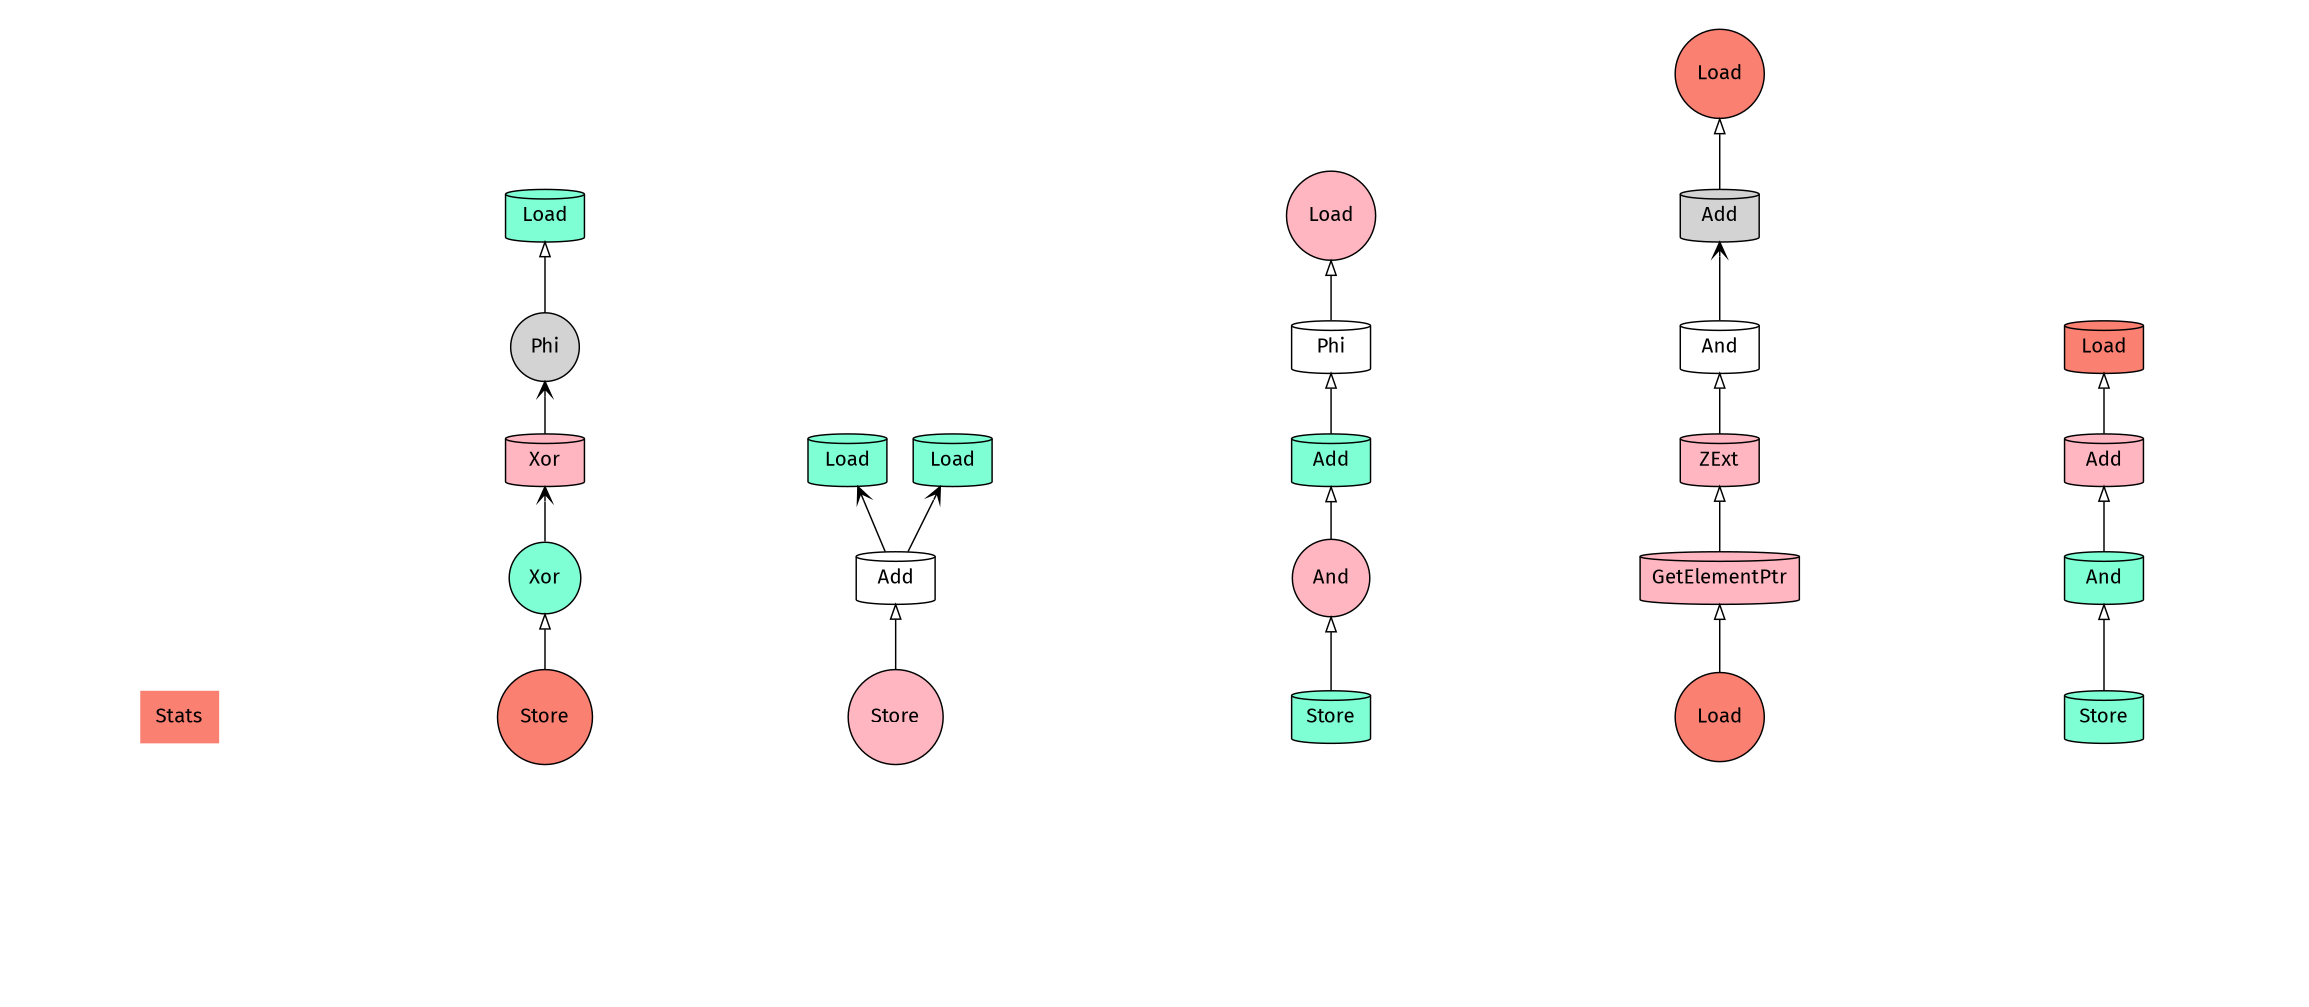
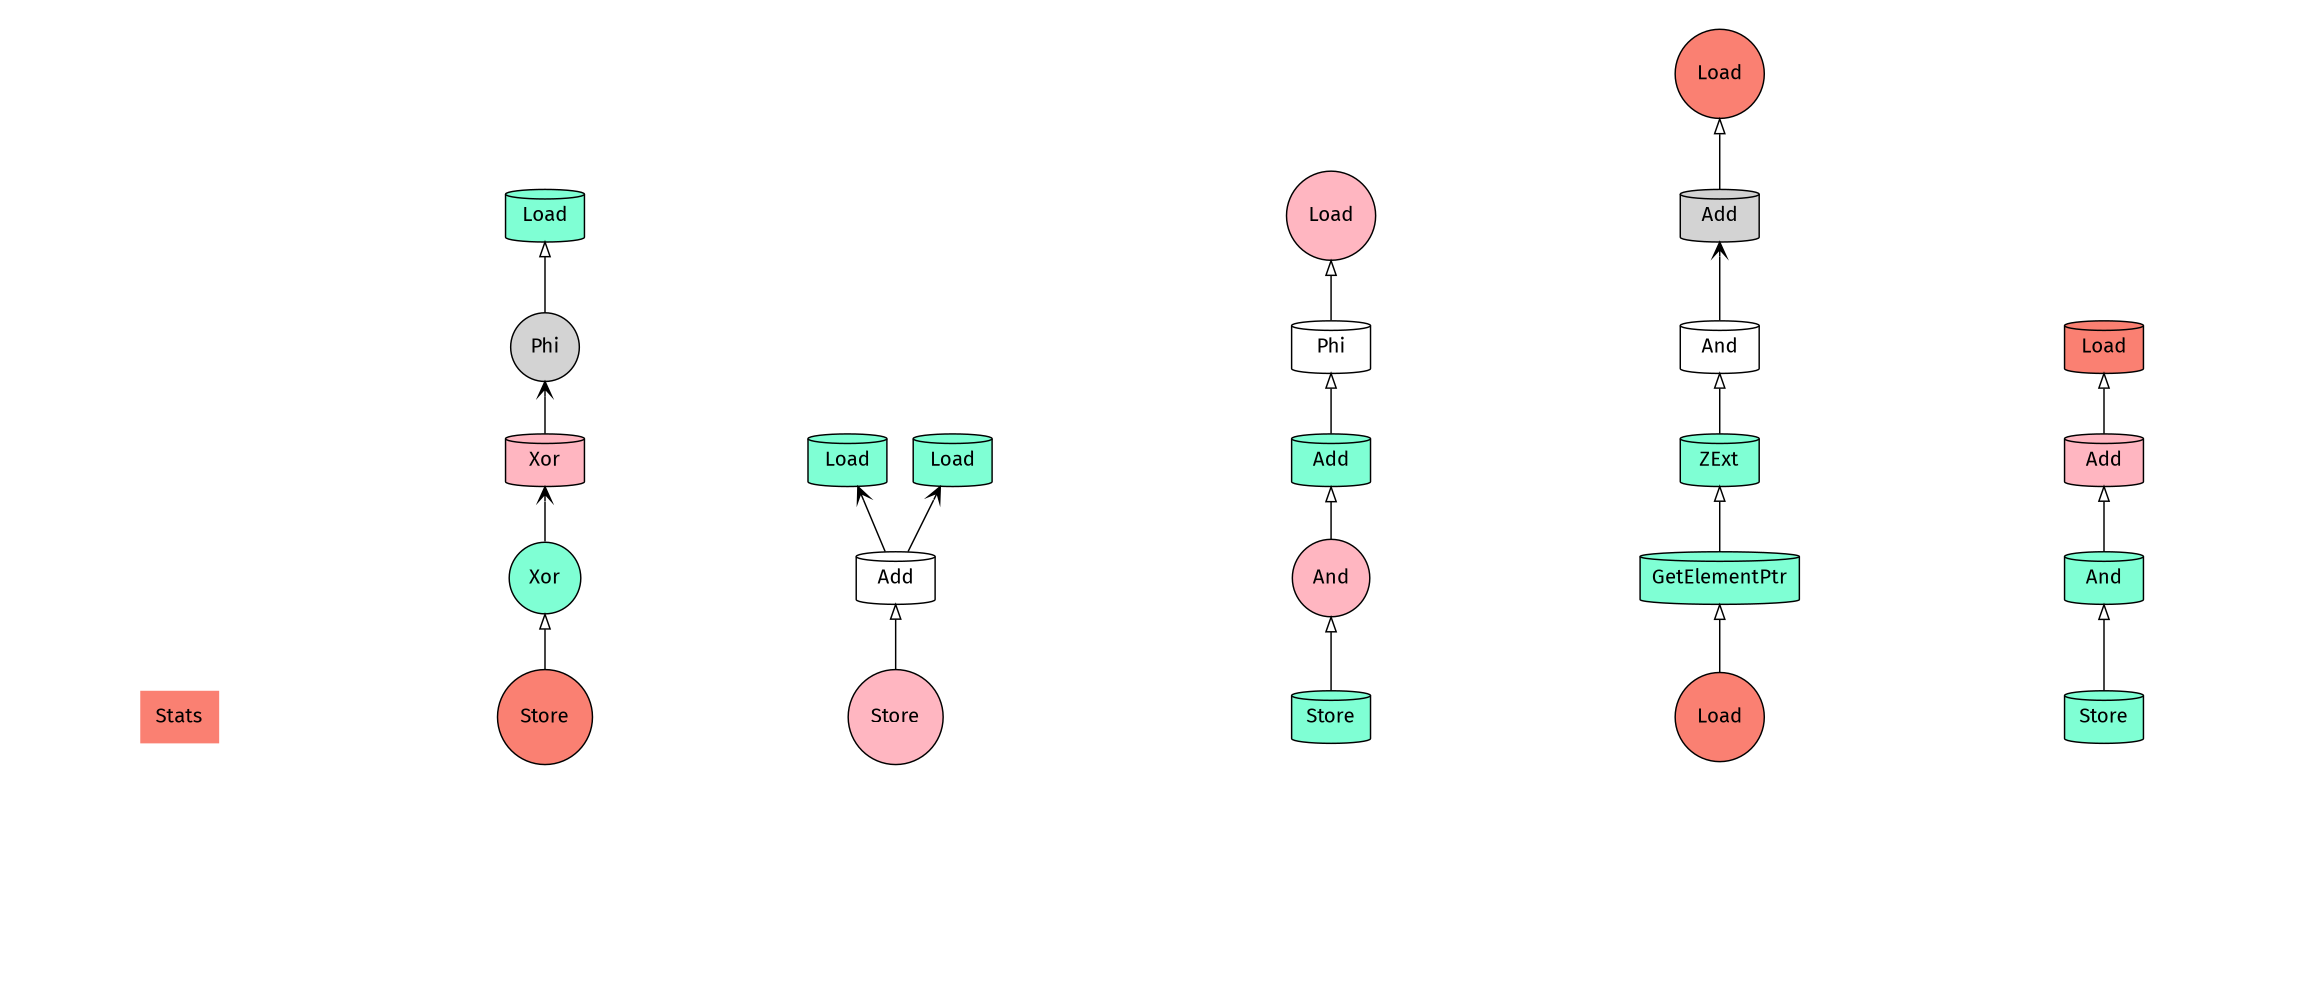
node "ZExt": fillcolor lightpink -> aquamarine
node "GetElementPtr": fillcolor lightpink -> aquamarine
